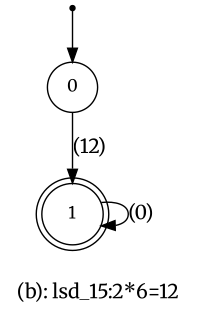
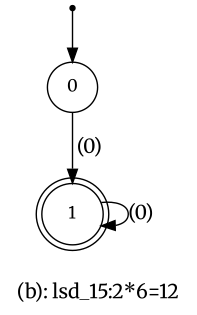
edge "0" -> "1": label "(12)" -> "(0)"
